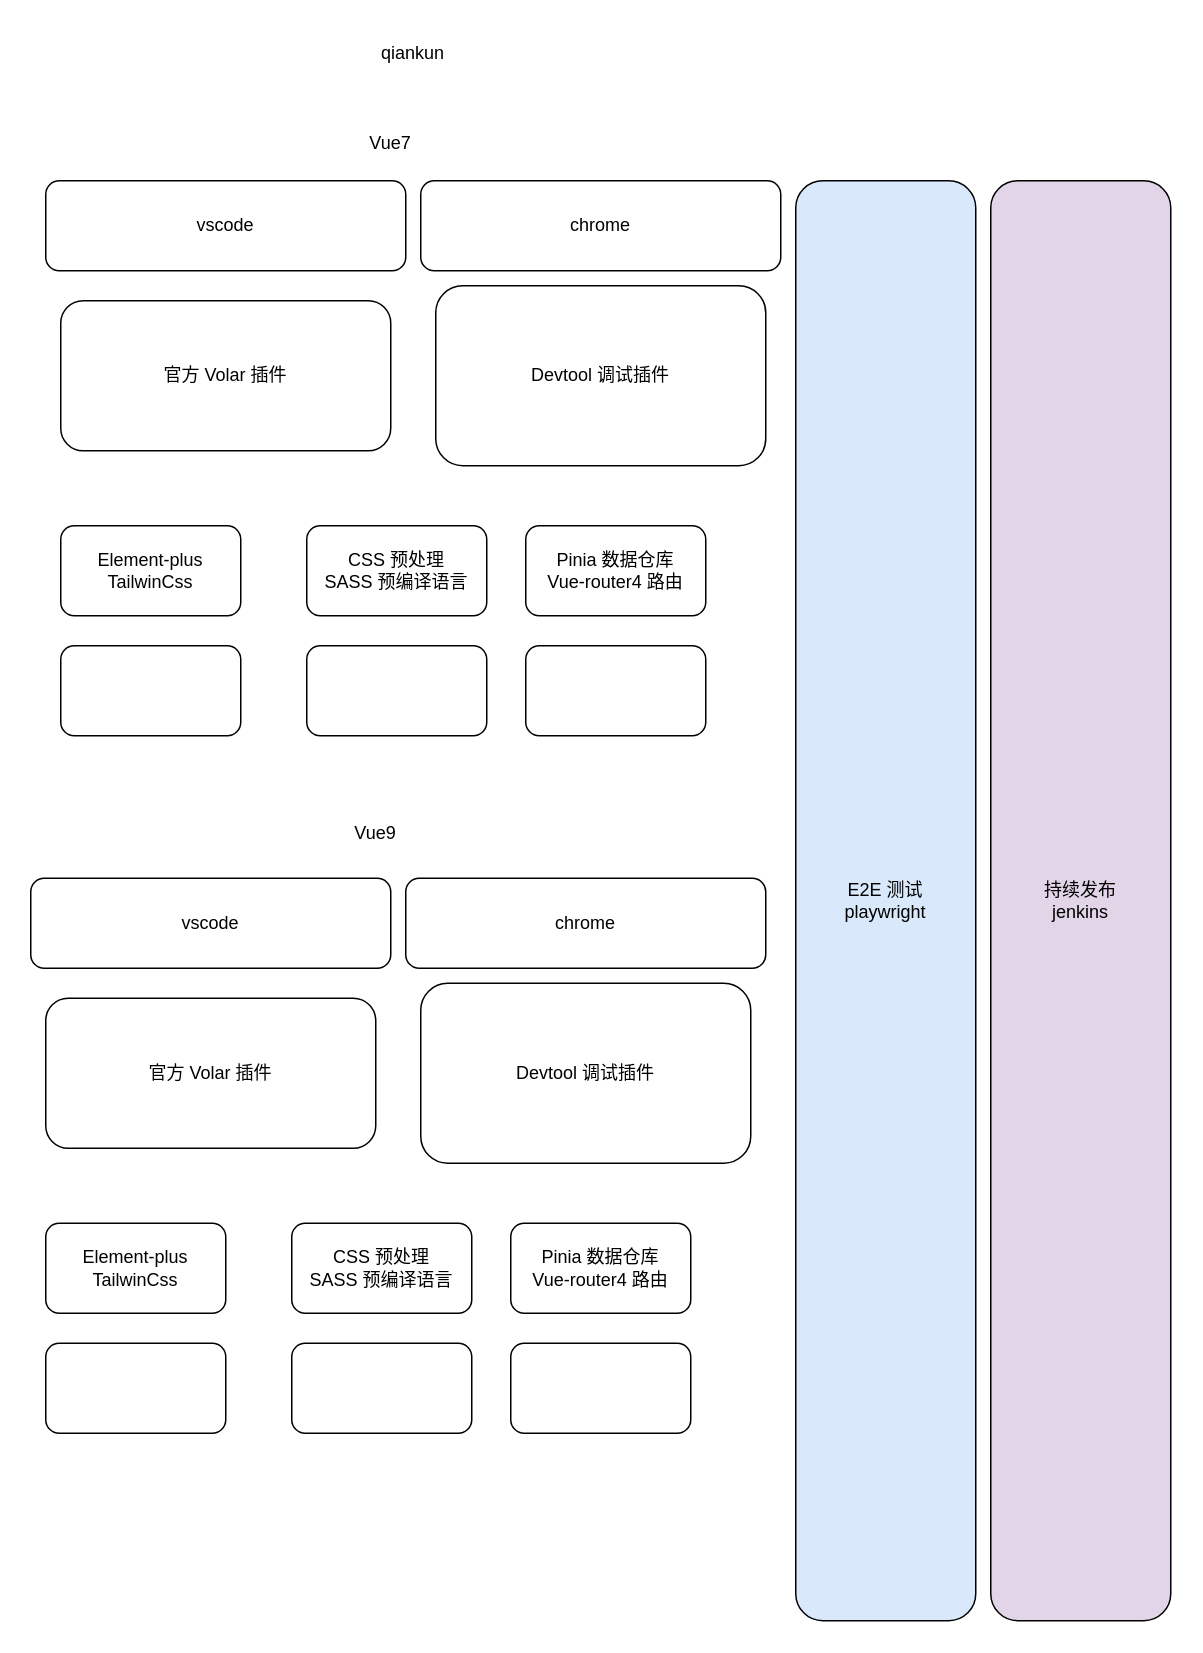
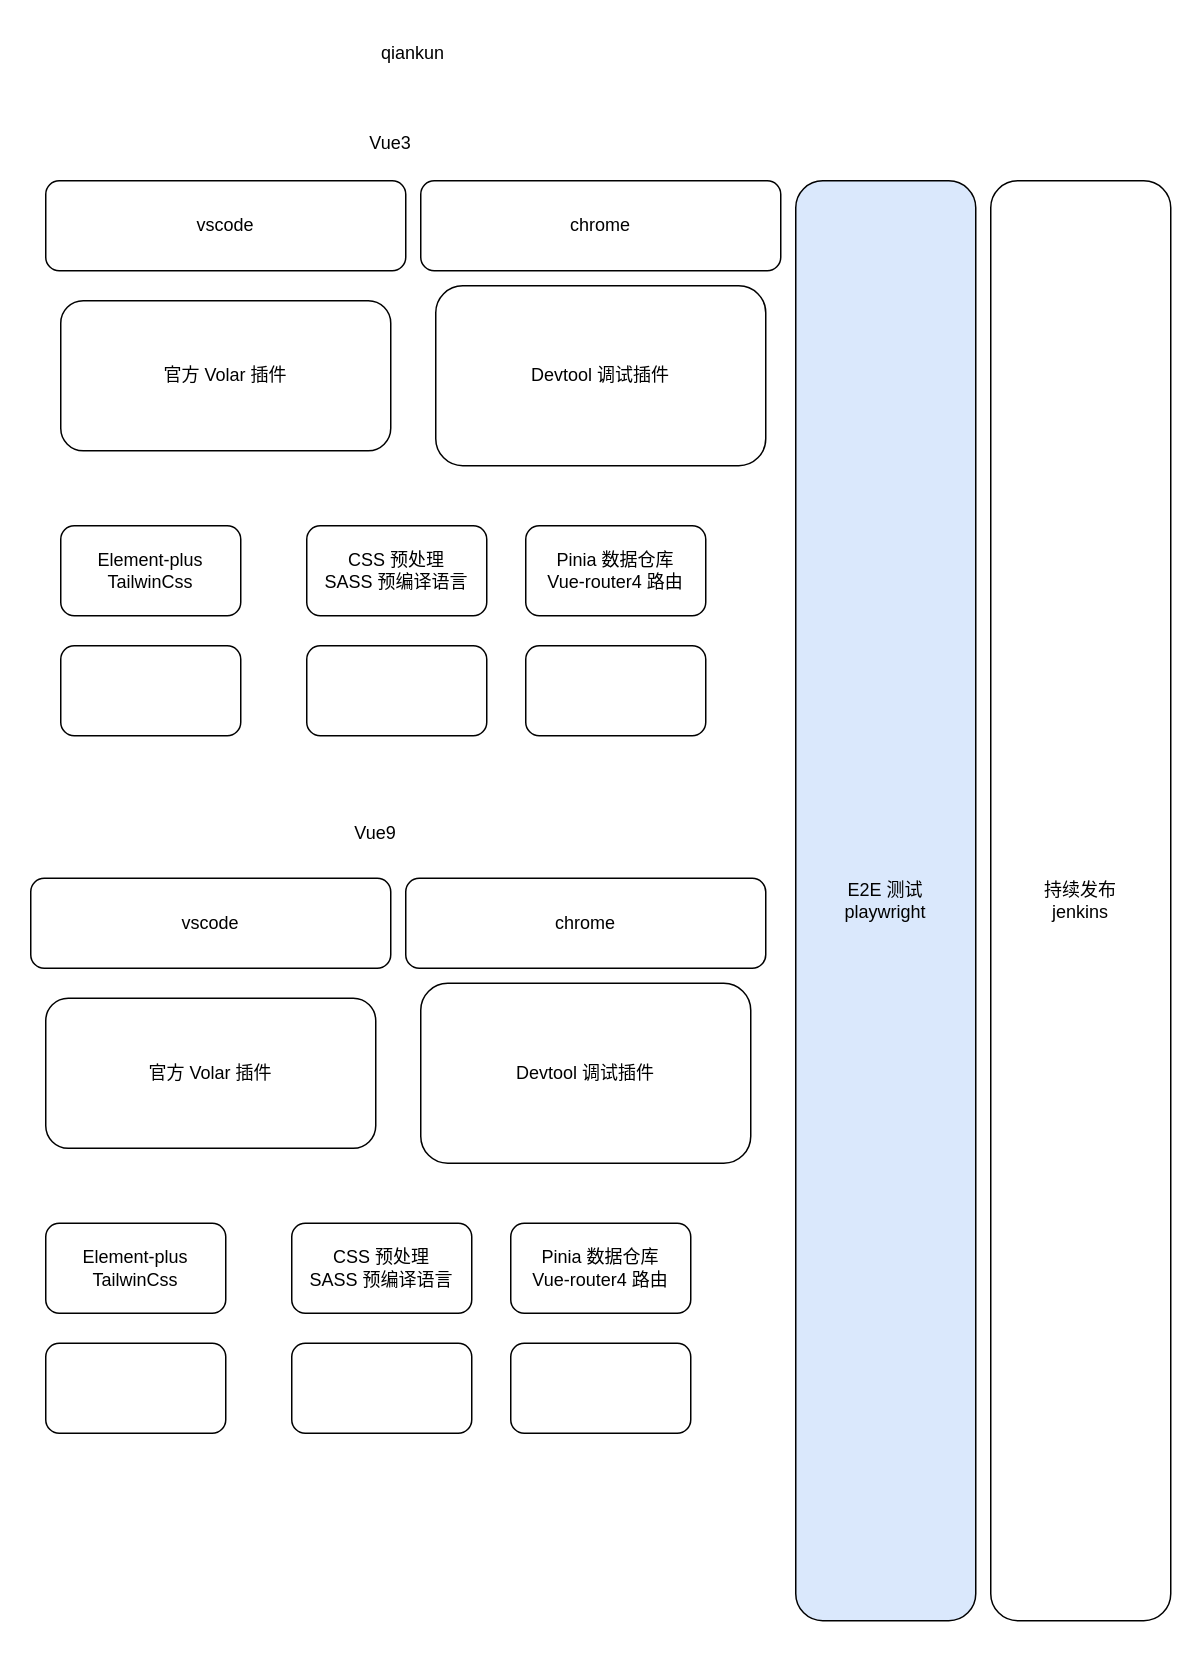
node "Vue7": label "Vue7" -> "Vue3"
node "持续发布 jenkins": fillcolor #e1d5e7 -> #ffffff
